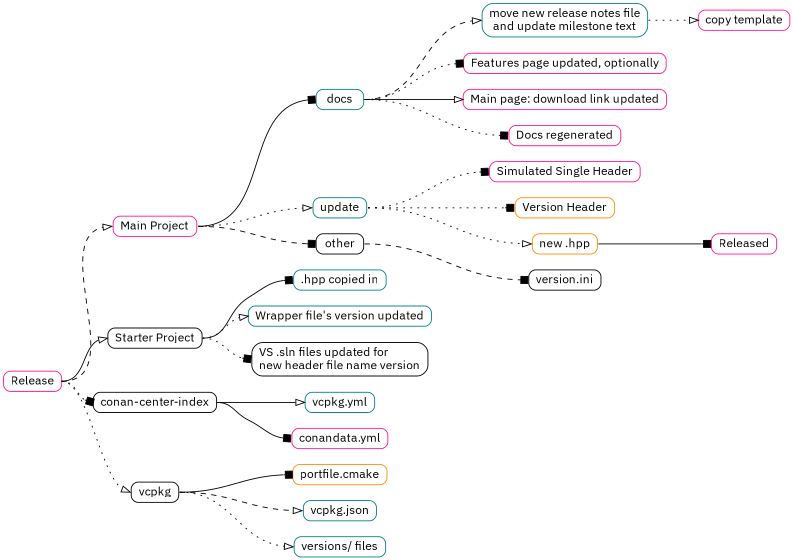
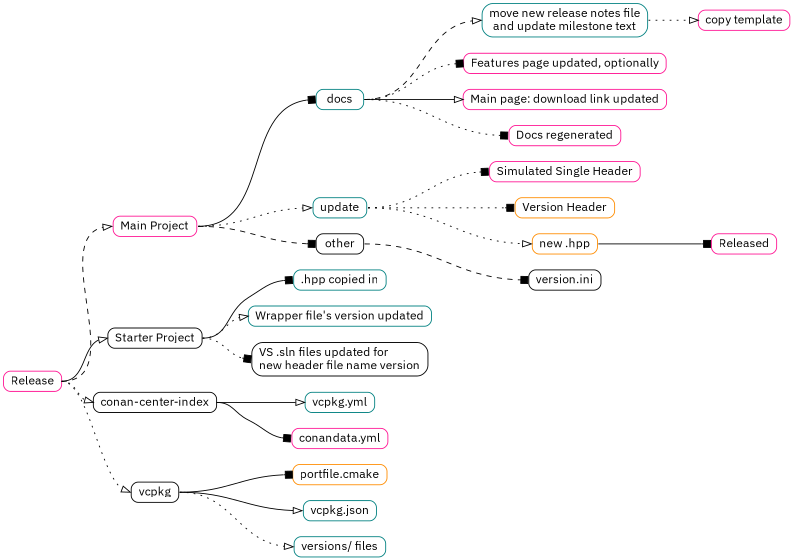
edge "Release" -> "conan-center-index": arrowhead box -> onormal
edge "vcpkg" -> "vcpkg.json": style dashed -> solid
